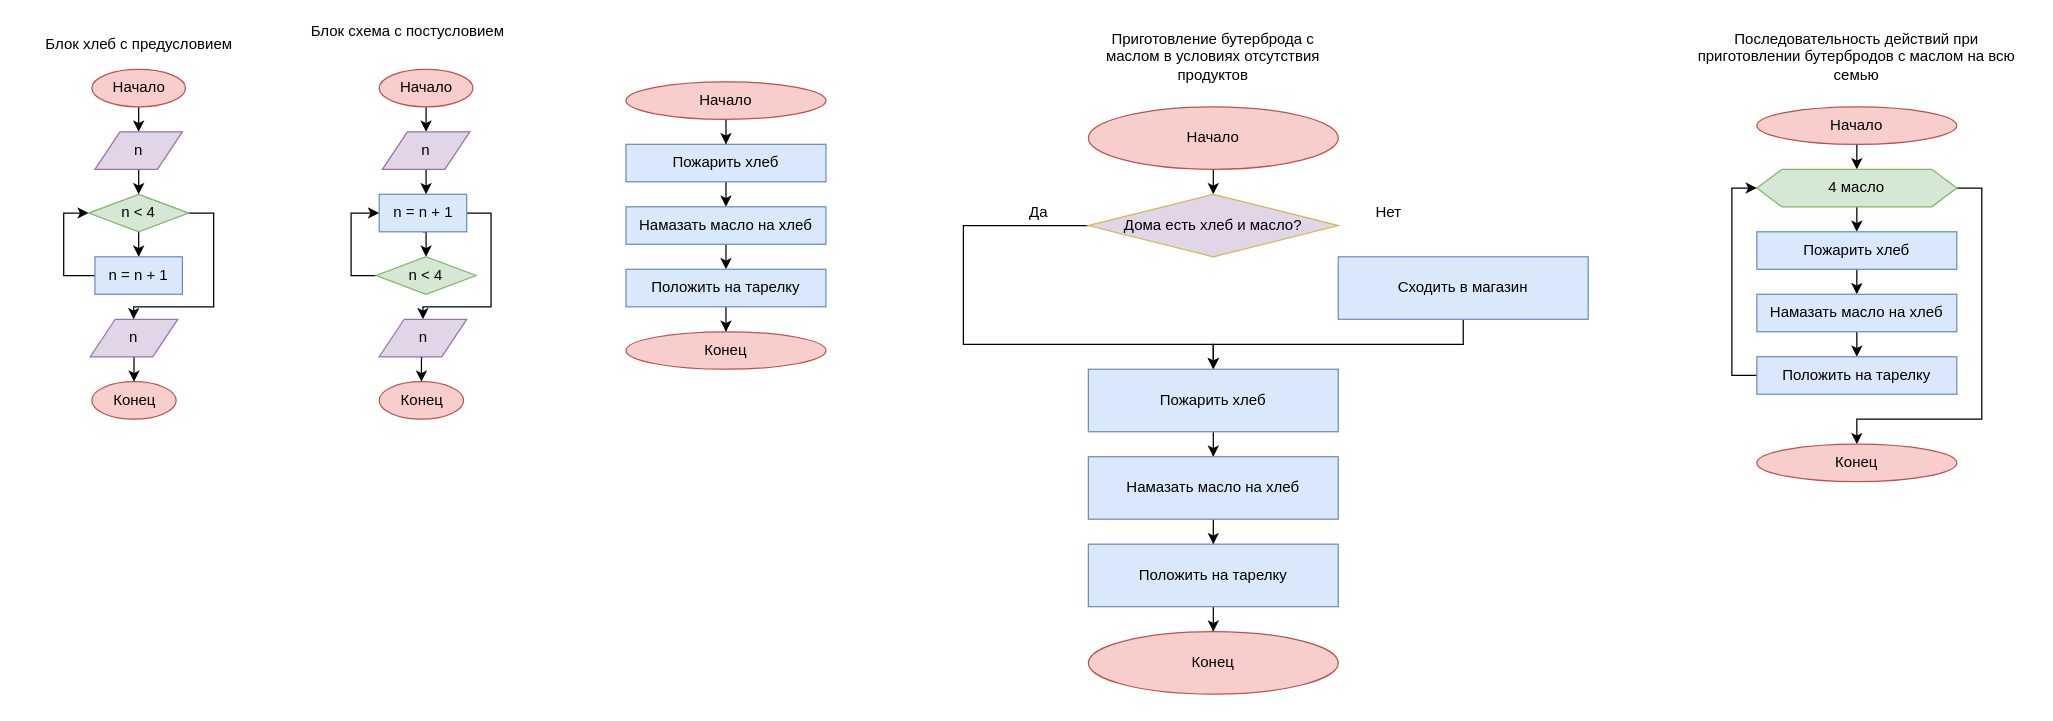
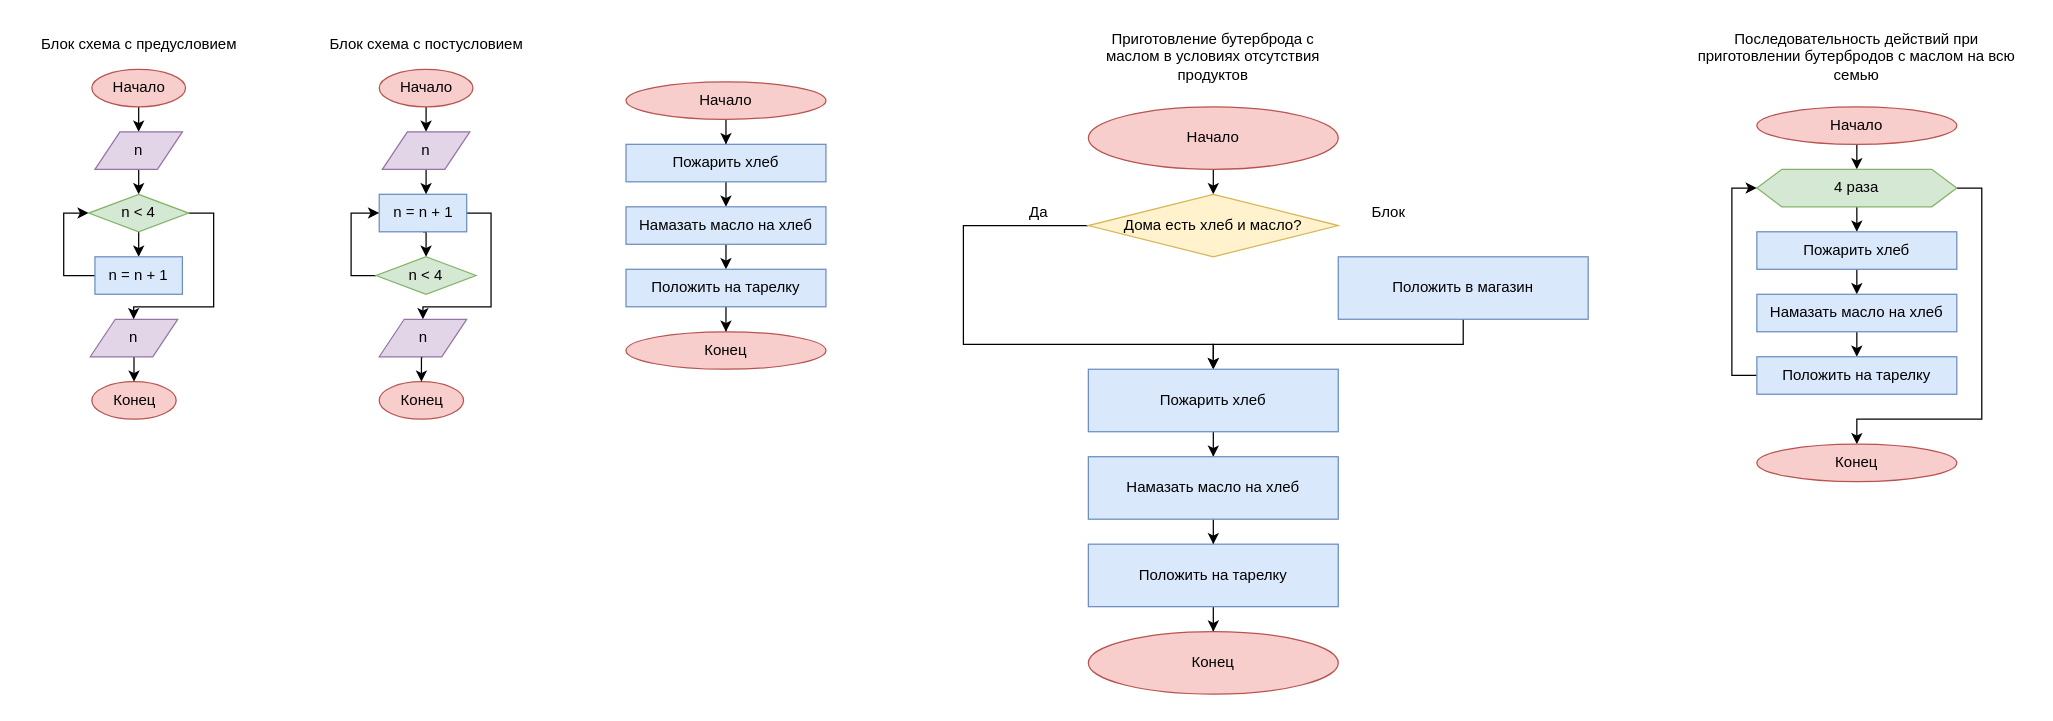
node "Блок схема с постусловием": moved (407, 32) -> (426, 44)
node "Блок хлеб с предусловием": label "Блок хлеб с предусловием" -> "Блок схема с предусловием"
node "4 масло": label "4 масло" -> "4 раза"
node "Нет": label "Нет" -> "Блок"
node "Дома есть хлеб и масло?": fillcolor #e1d5e7 -> #fff2cc
node "Сходить в магазин": label "Сходить в магазин" -> "Положить в магазин"
